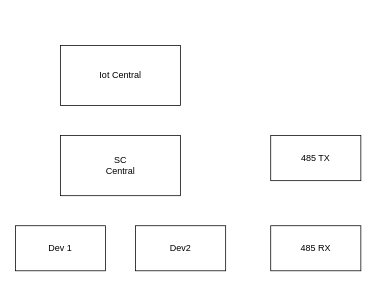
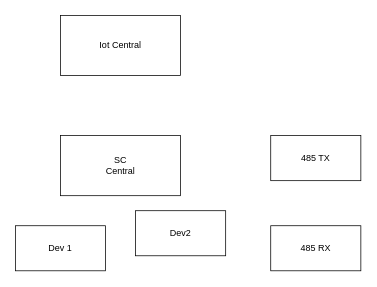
node "Iot Central": moved (120, 75) -> (120, 45)
node "Dev2": moved (180, 248) -> (180, 233)
